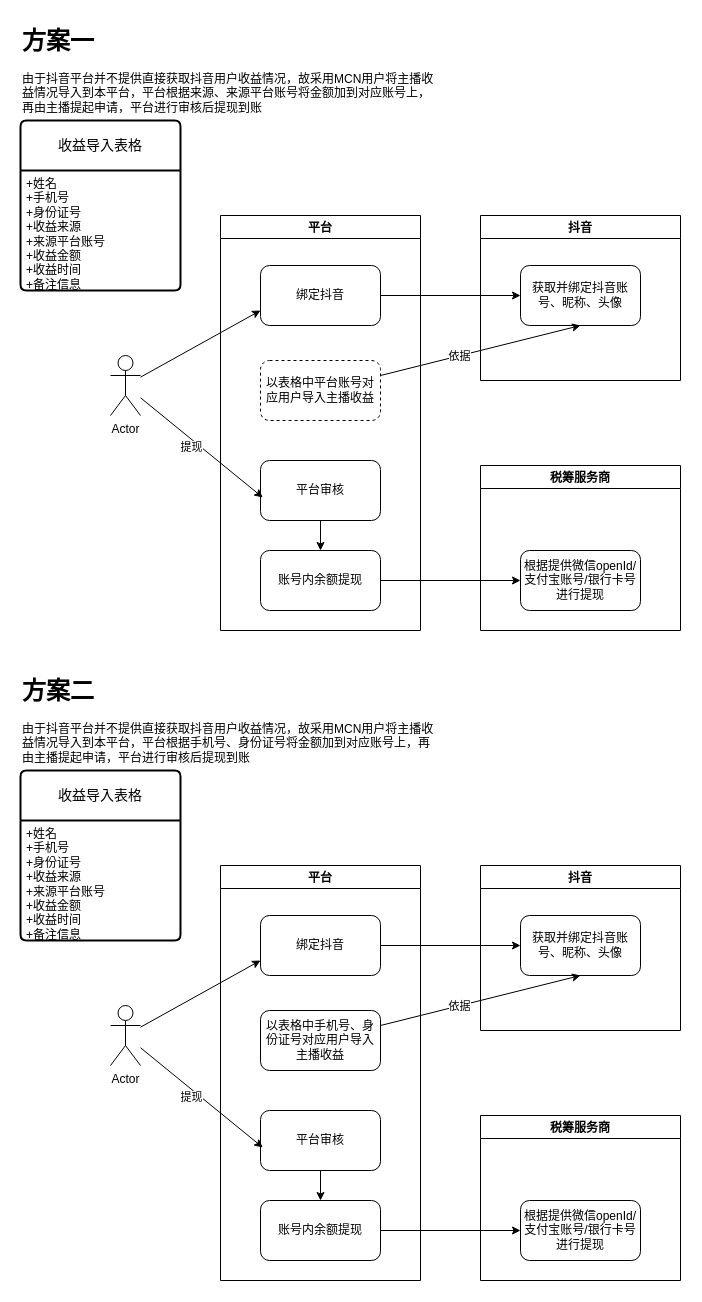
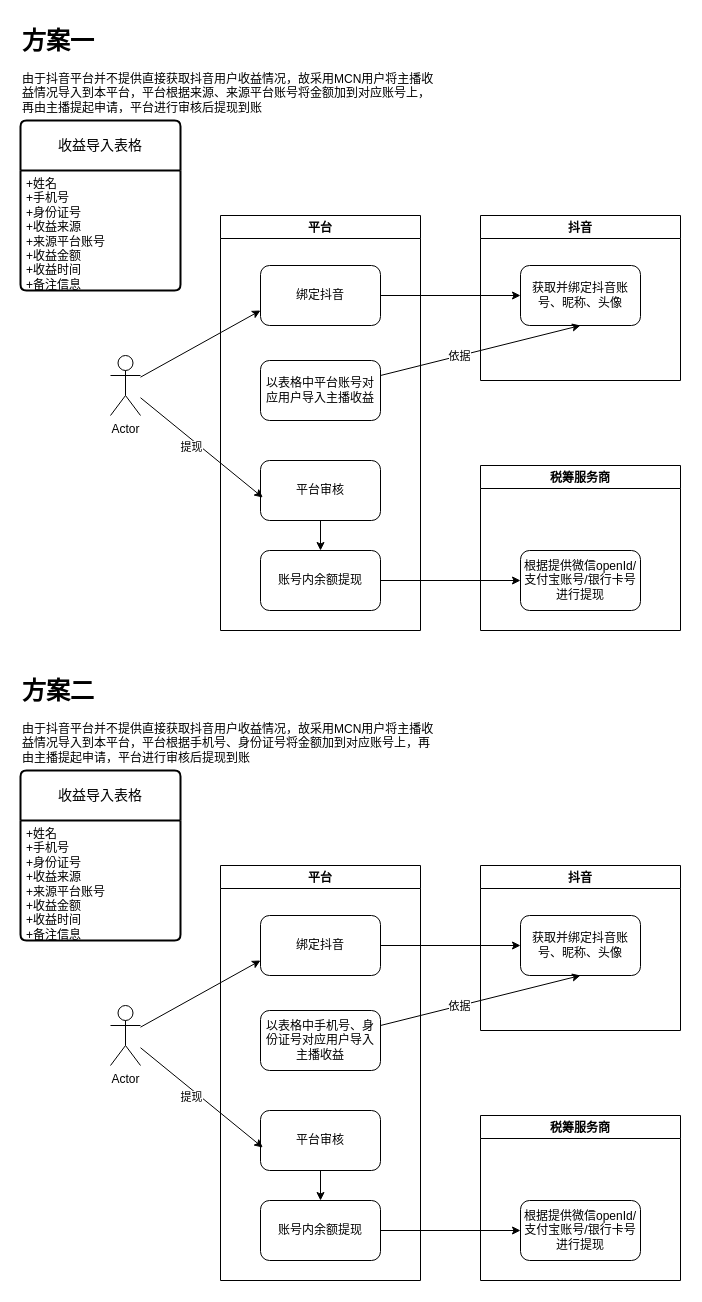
node "以表格中平台账号对应用户导入主播收益": style dashed -> solid
